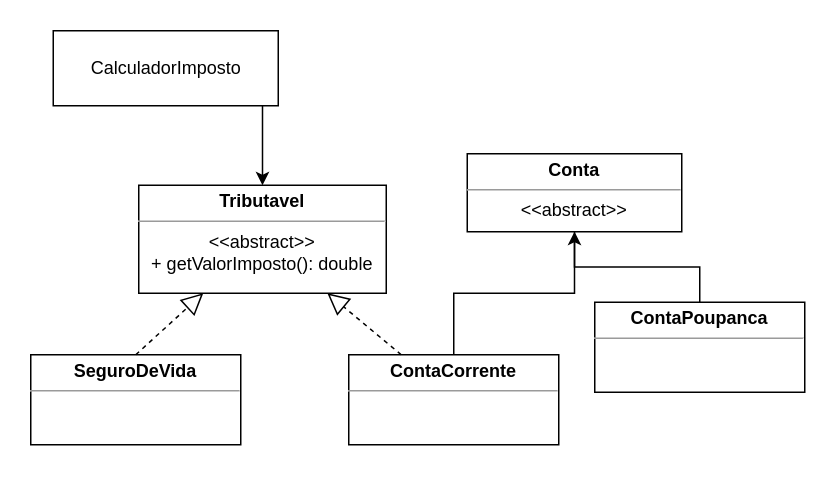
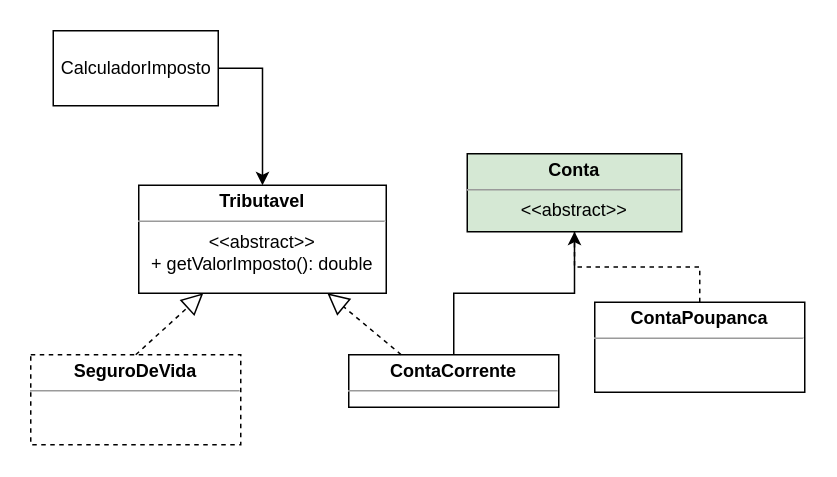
node "CalculadorImposto": size 225x75 -> 165x75
node "Conta <<abstract>>": fillcolor #ffffff -> #d5e8d4
edge "ContaPoupanca" -> "Conta <<abstract>>": style solid -> dashed
node "SeguroDeVida": style solid -> dashed
node "ContaCorrente": size 210x90 -> 210x53
